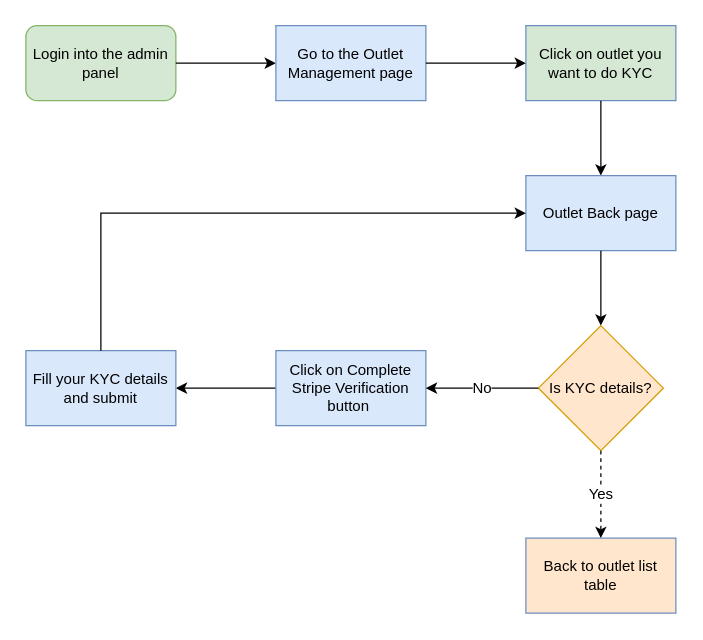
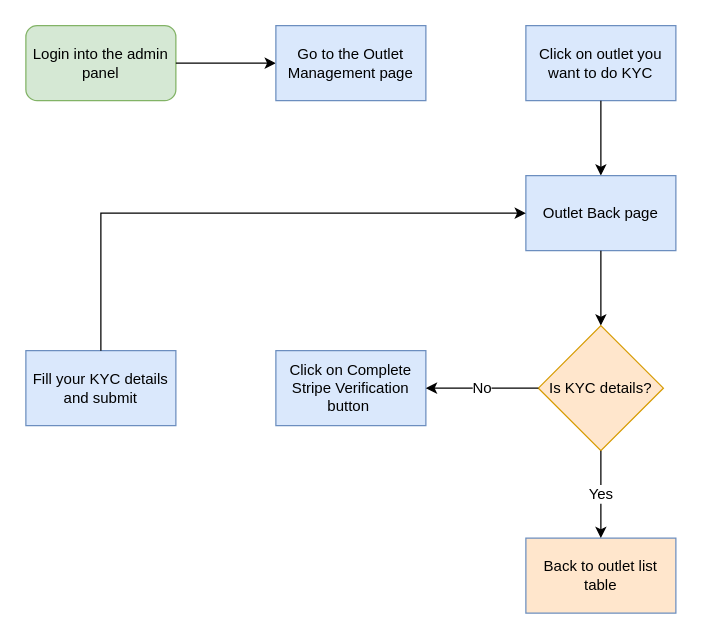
edge "Go to the Outlet Management page" -> "Click on outlet you want to do KYC": removed
node "Click on outlet you want to do KYC": fillcolor #d5e8d4 -> #dae8fc
edge "Click on Complete Stripe Verification button" -> "Fill your KYC details and submit": removed
edge "Is KYC details?" -> "Back to outlet list table": style dashed -> solid
